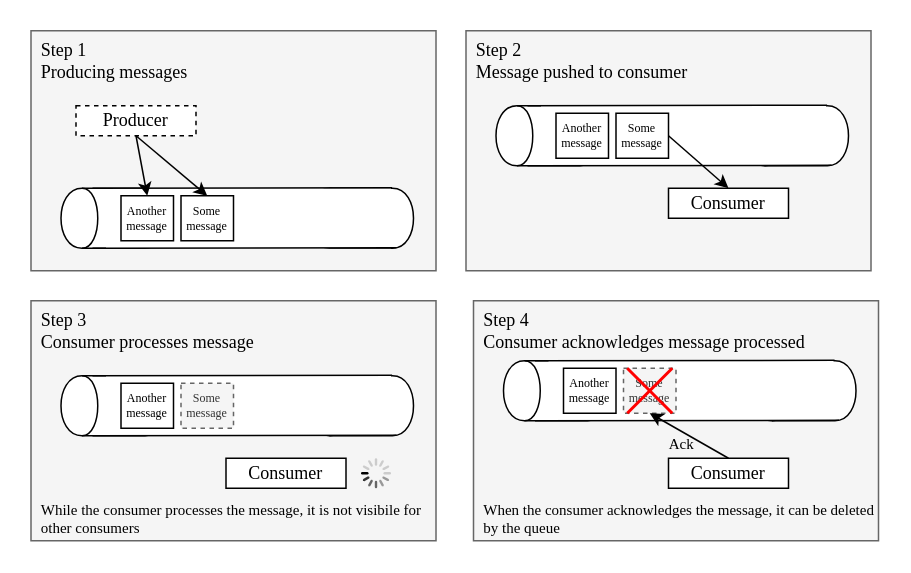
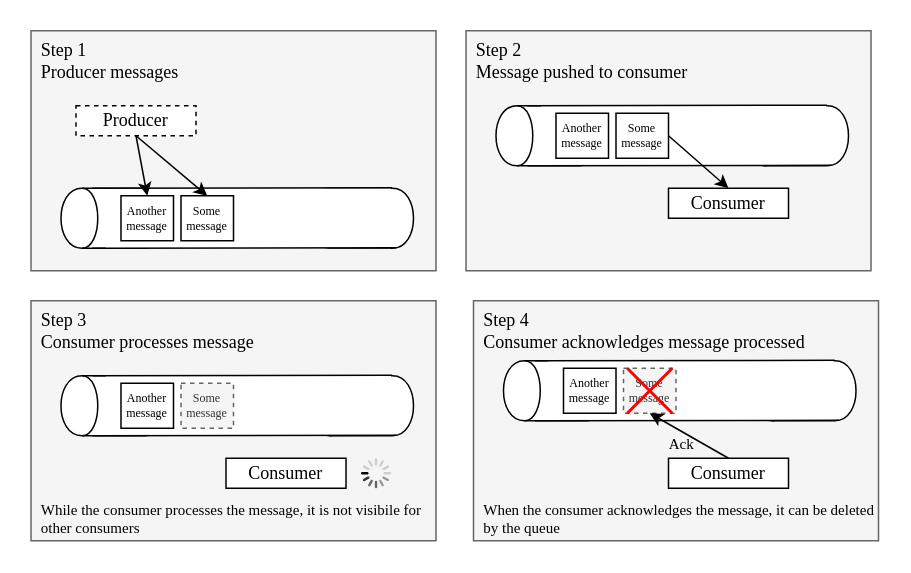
node "Step 1 Producing messages": label "Step 1 Producing messages" -> "Step 1 Producer messages"
